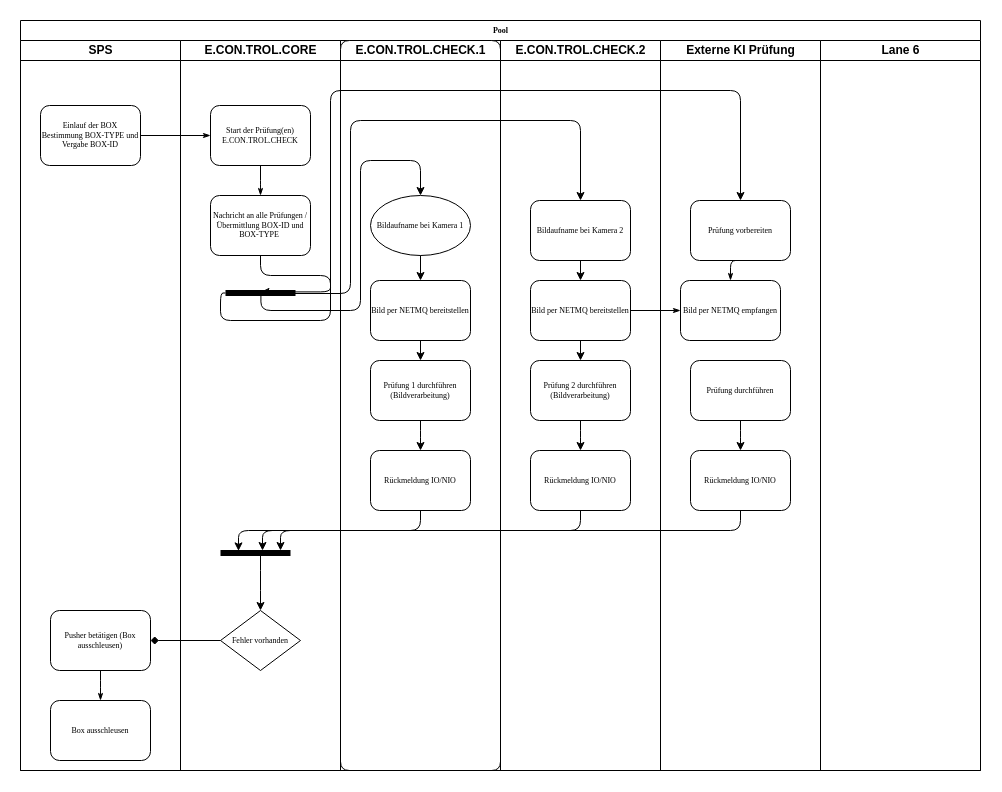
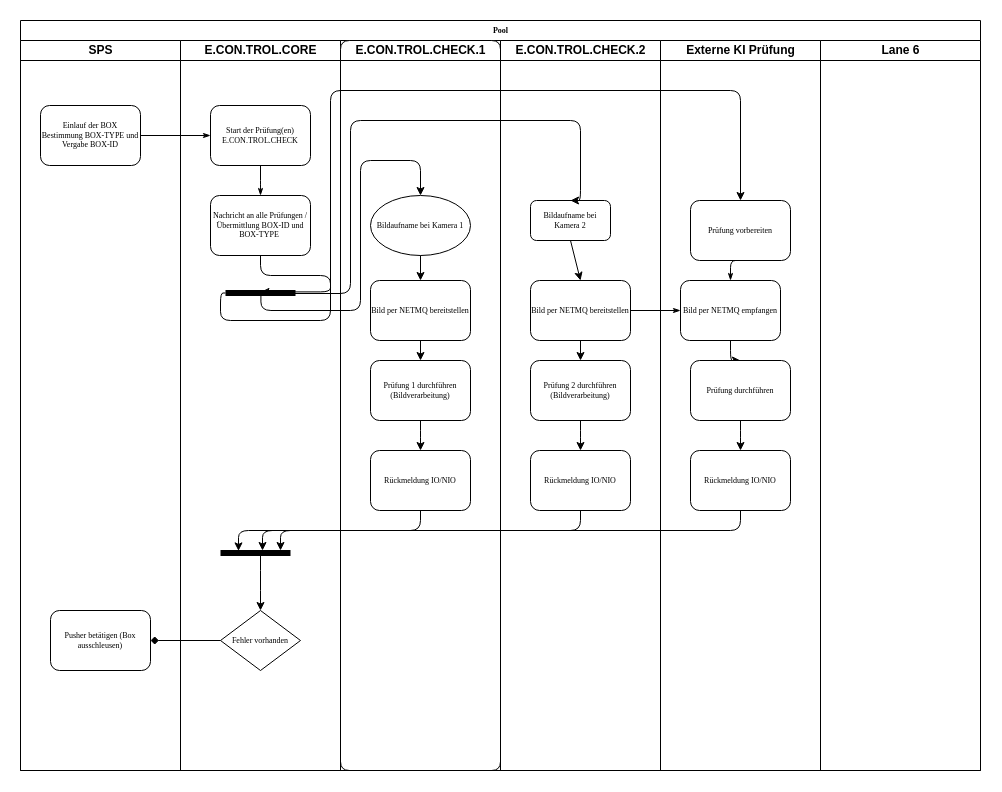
node "Bildaufname bei Kamera 2": size 100x60 -> 80x40
edge "Bild per NETMQ empfangen" -> "Prüfung durchführen": added
edge "Pusher betätigen (Box ausschleusen)" -> "Box ausschleusen": removed
node "Box ausschleusen": removed
